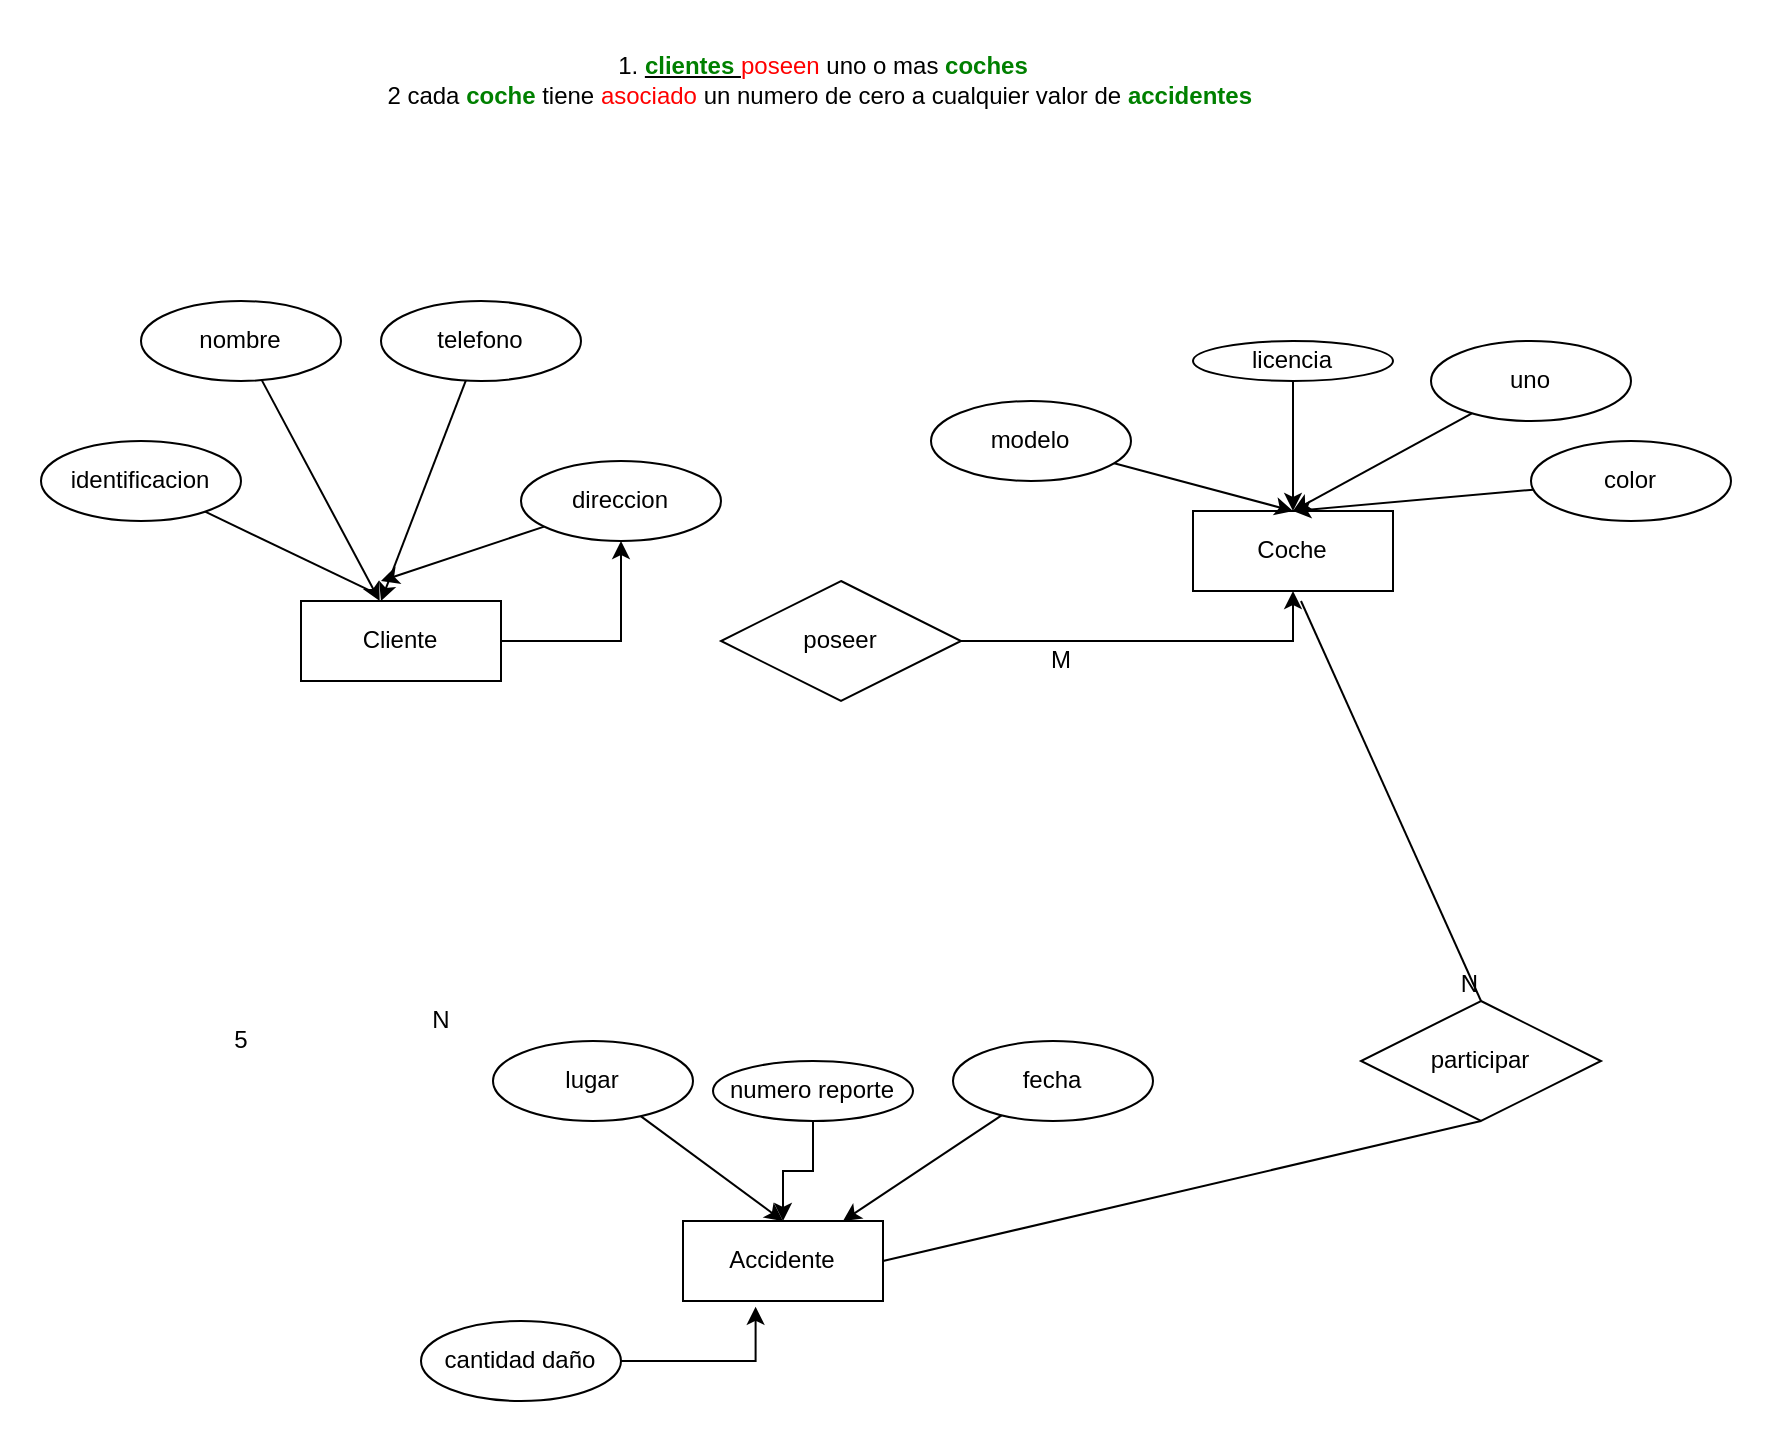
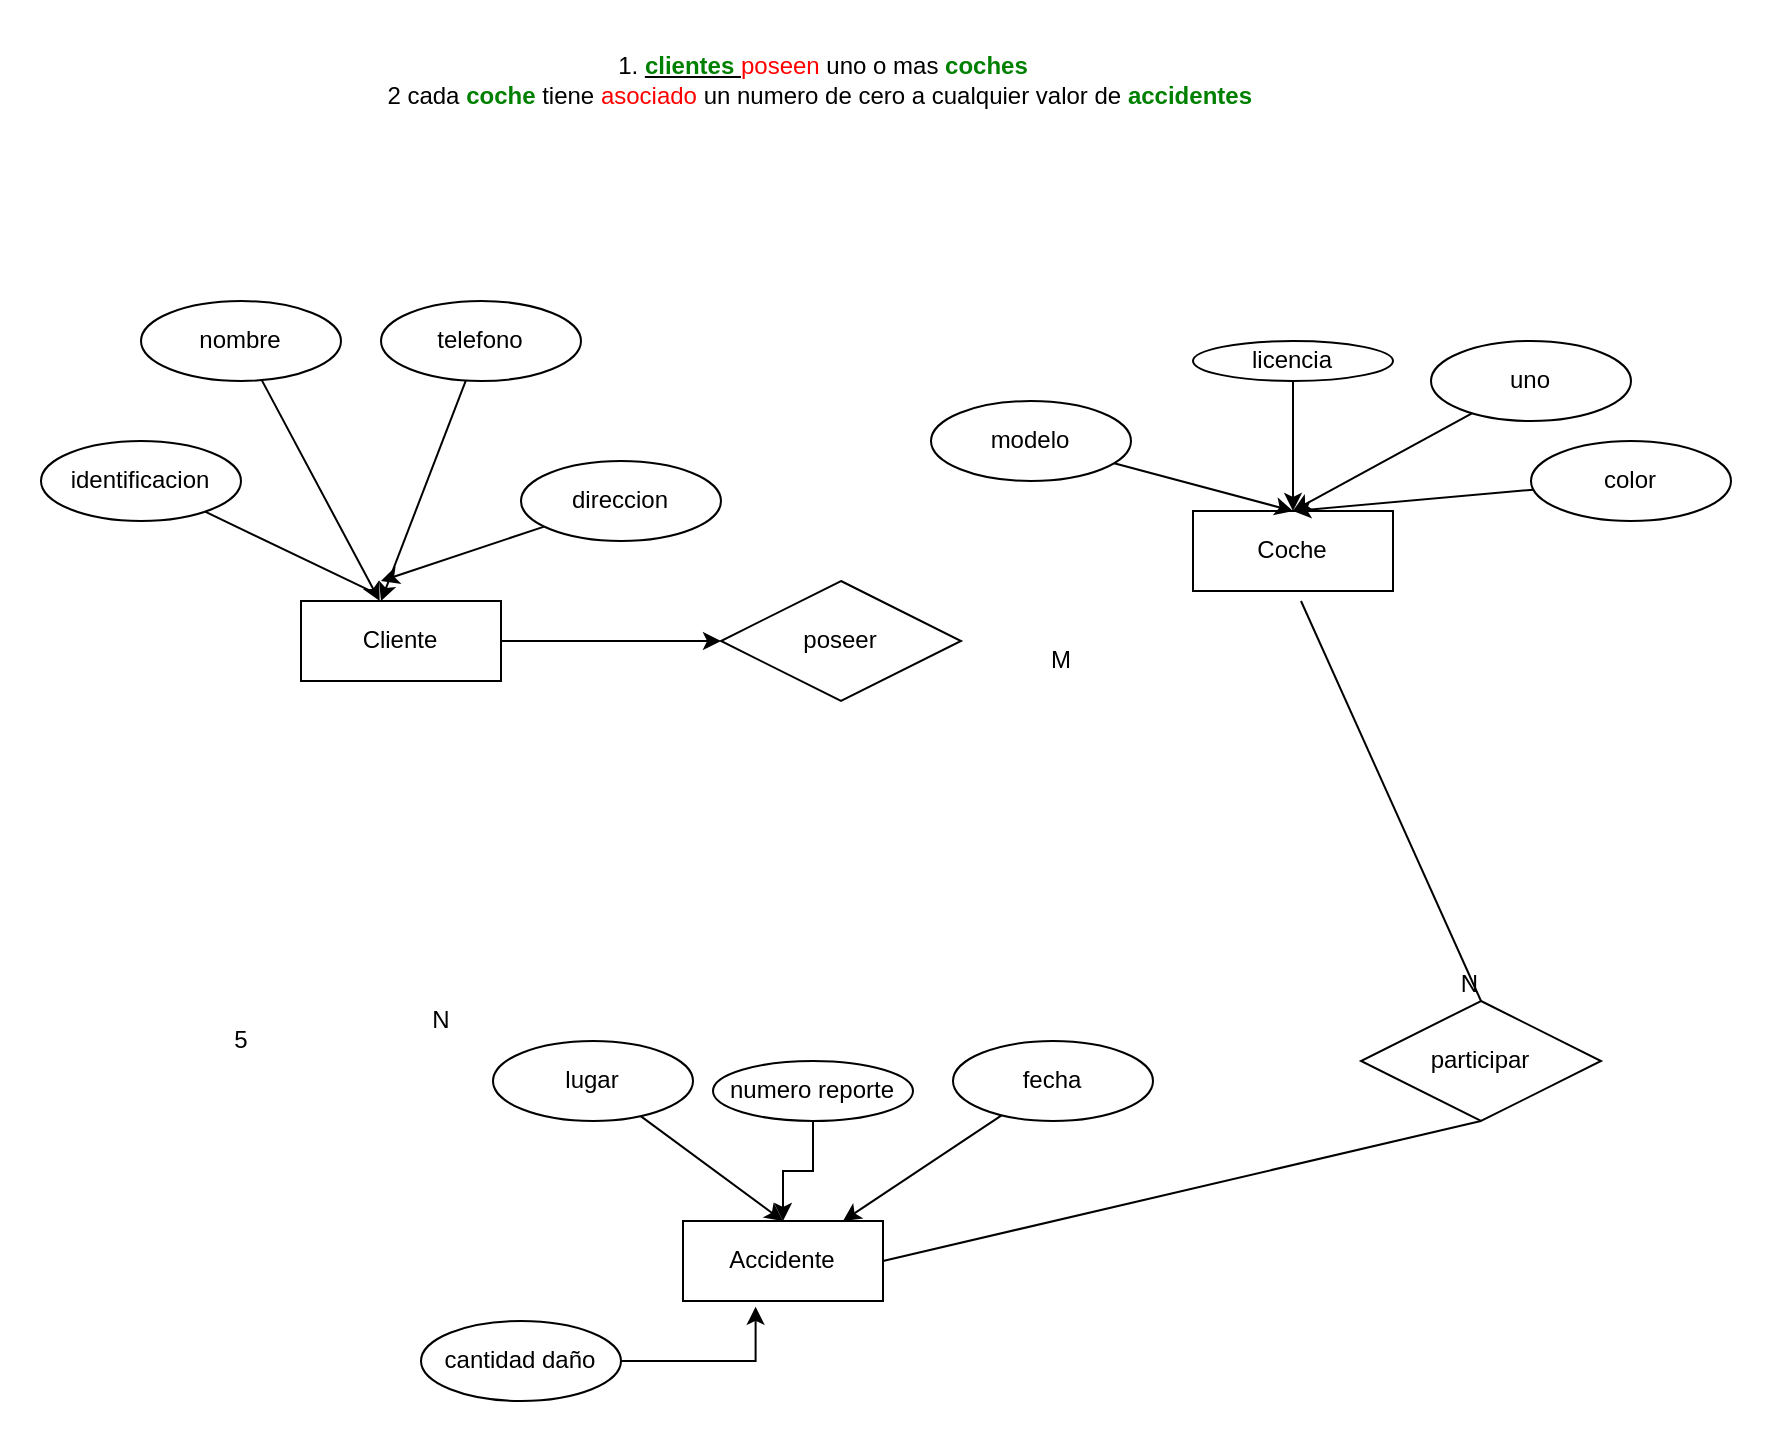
edge "Cliente" -> "direccion": now "Cliente" -> "poseer"
edge "poseer" -> "Coche": removed
